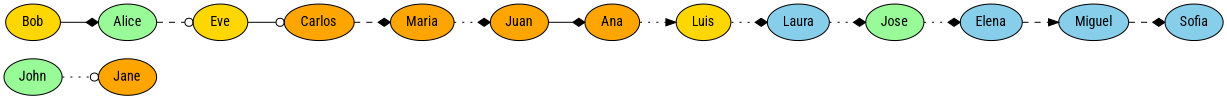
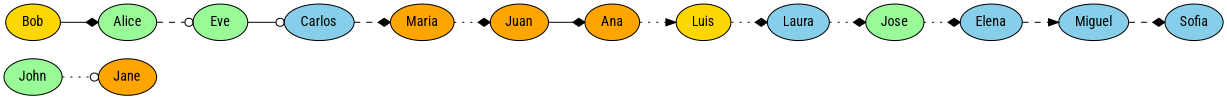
node "Eve": fillcolor gold -> palegreen
node "Carlos": fillcolor orange -> skyblue
